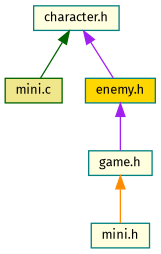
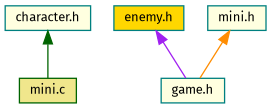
edge "enemy.h" -> "character.h": removed
edge "mini.h" -> "game.h": reversed
